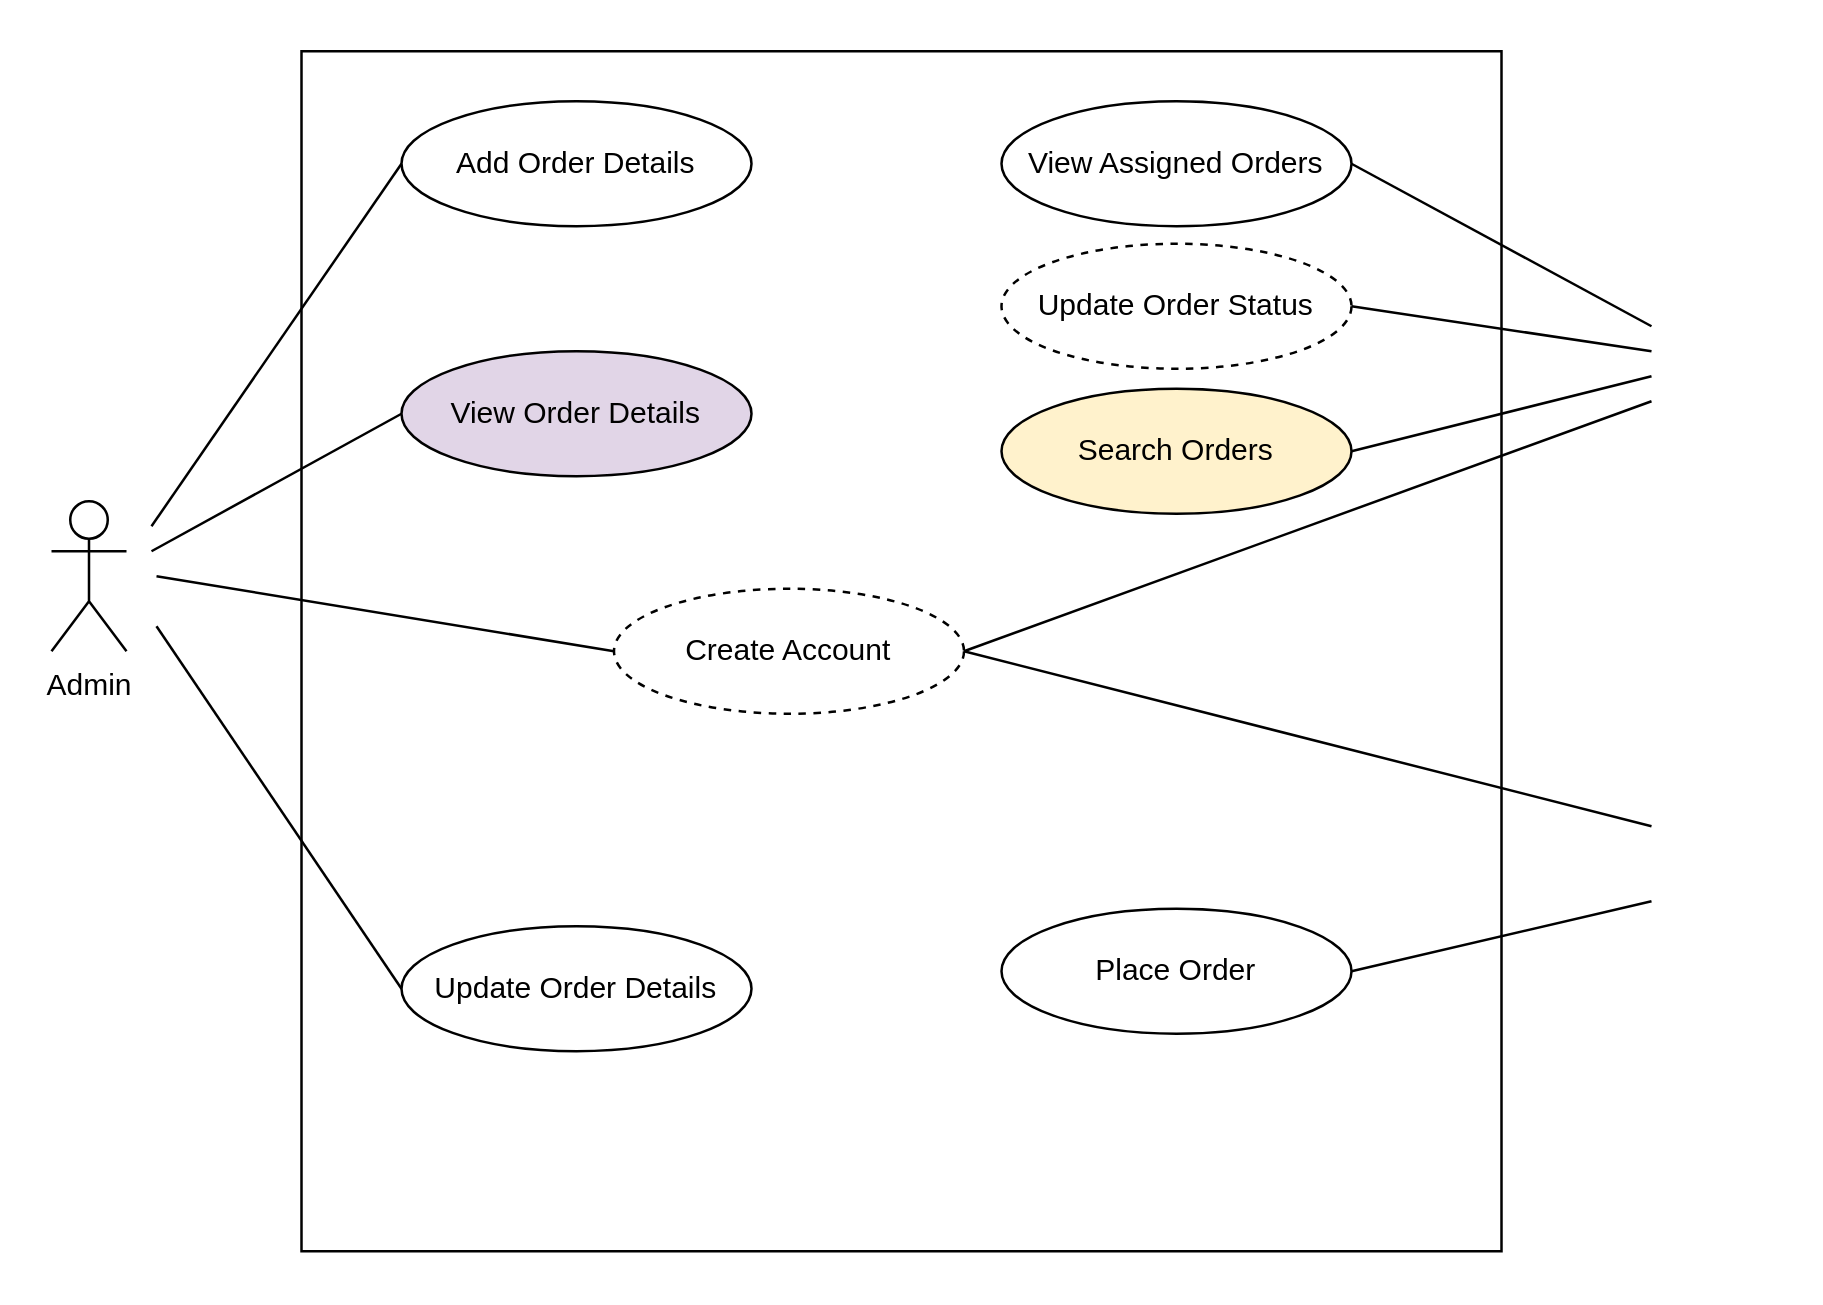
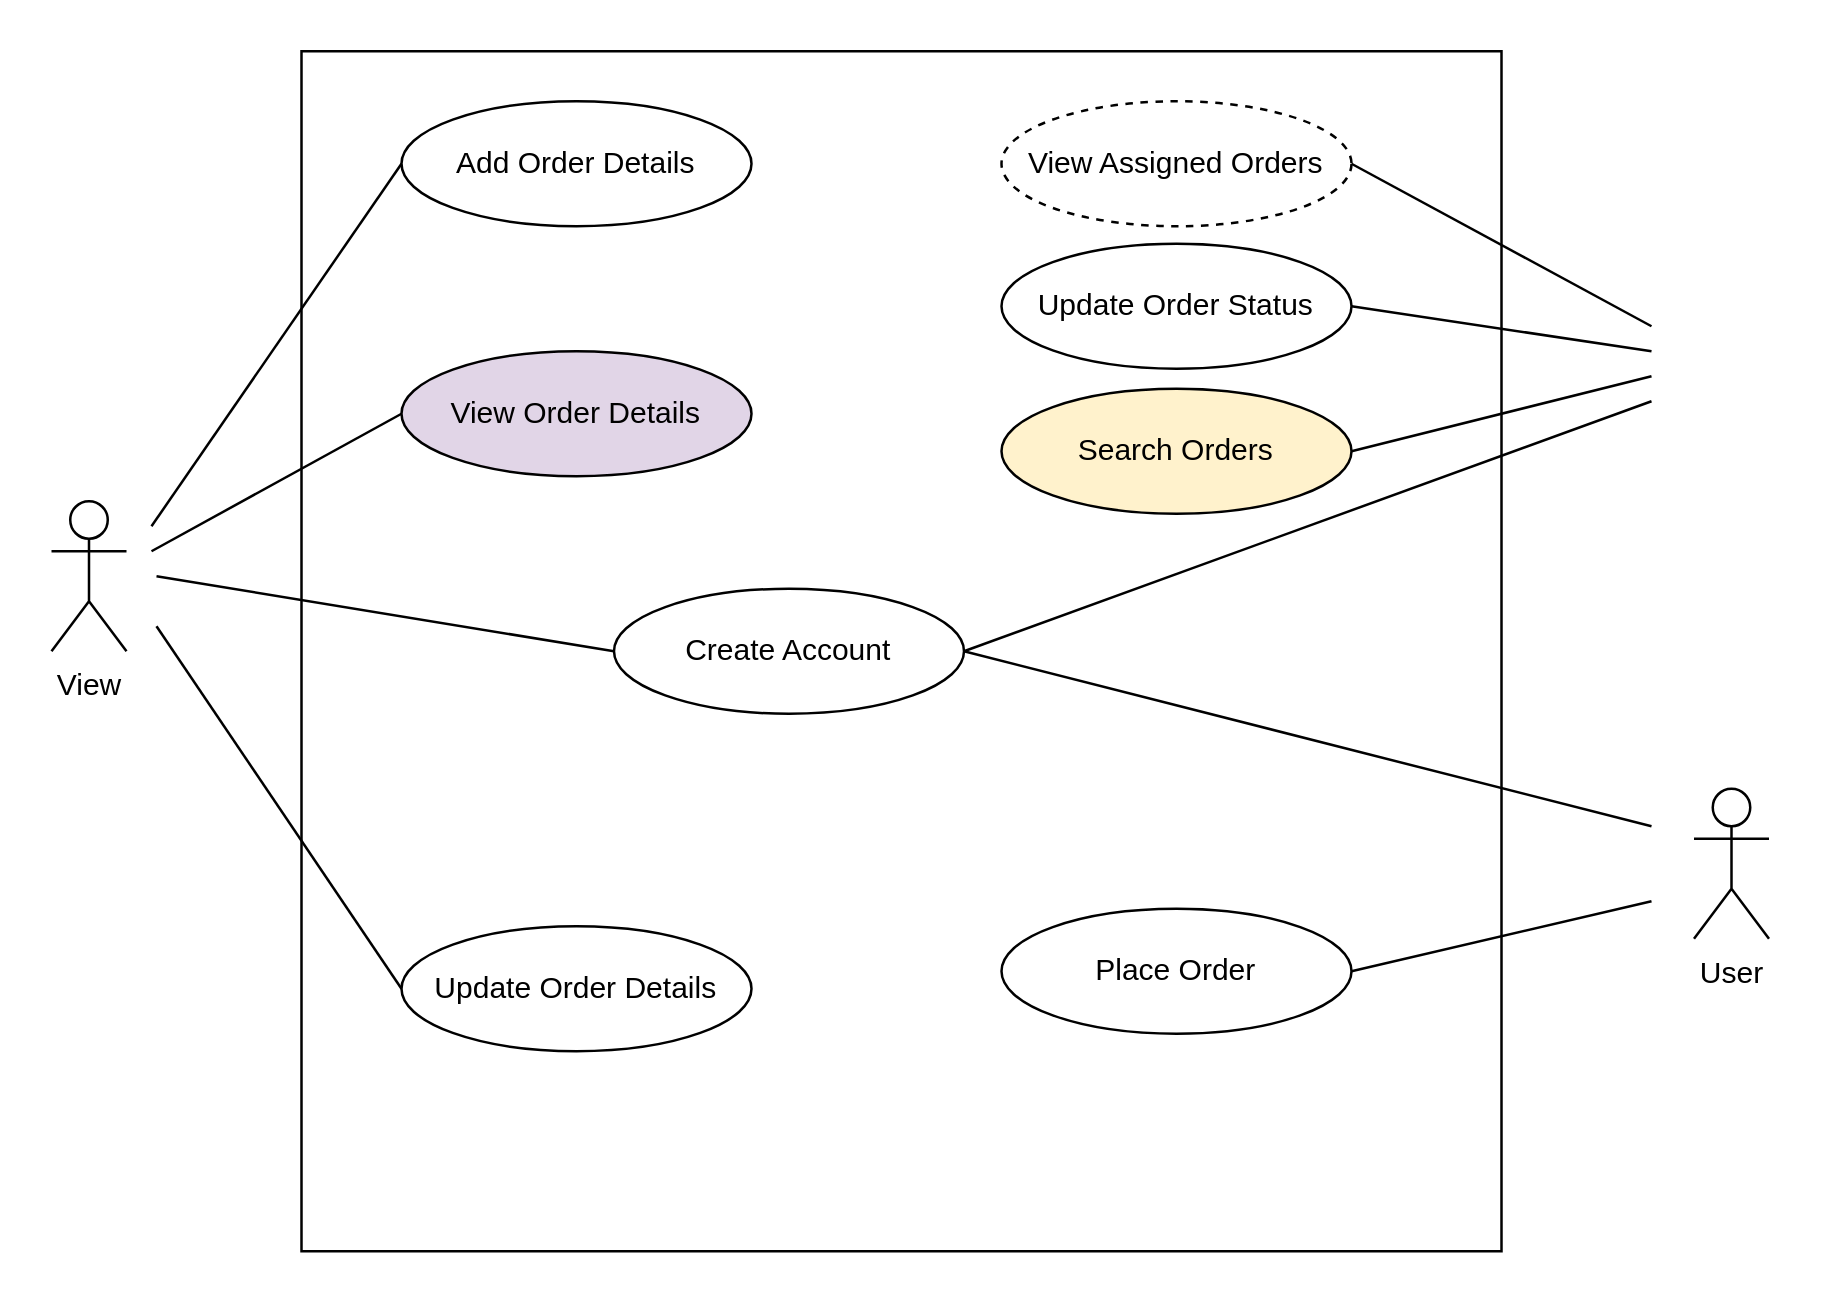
node "View Assigned Orders": style solid -> dashed
node "Update Order Status": style dashed -> solid
node "Create Account": style dashed -> solid
node "Admin": label "Admin" -> "View"
node "User": added
